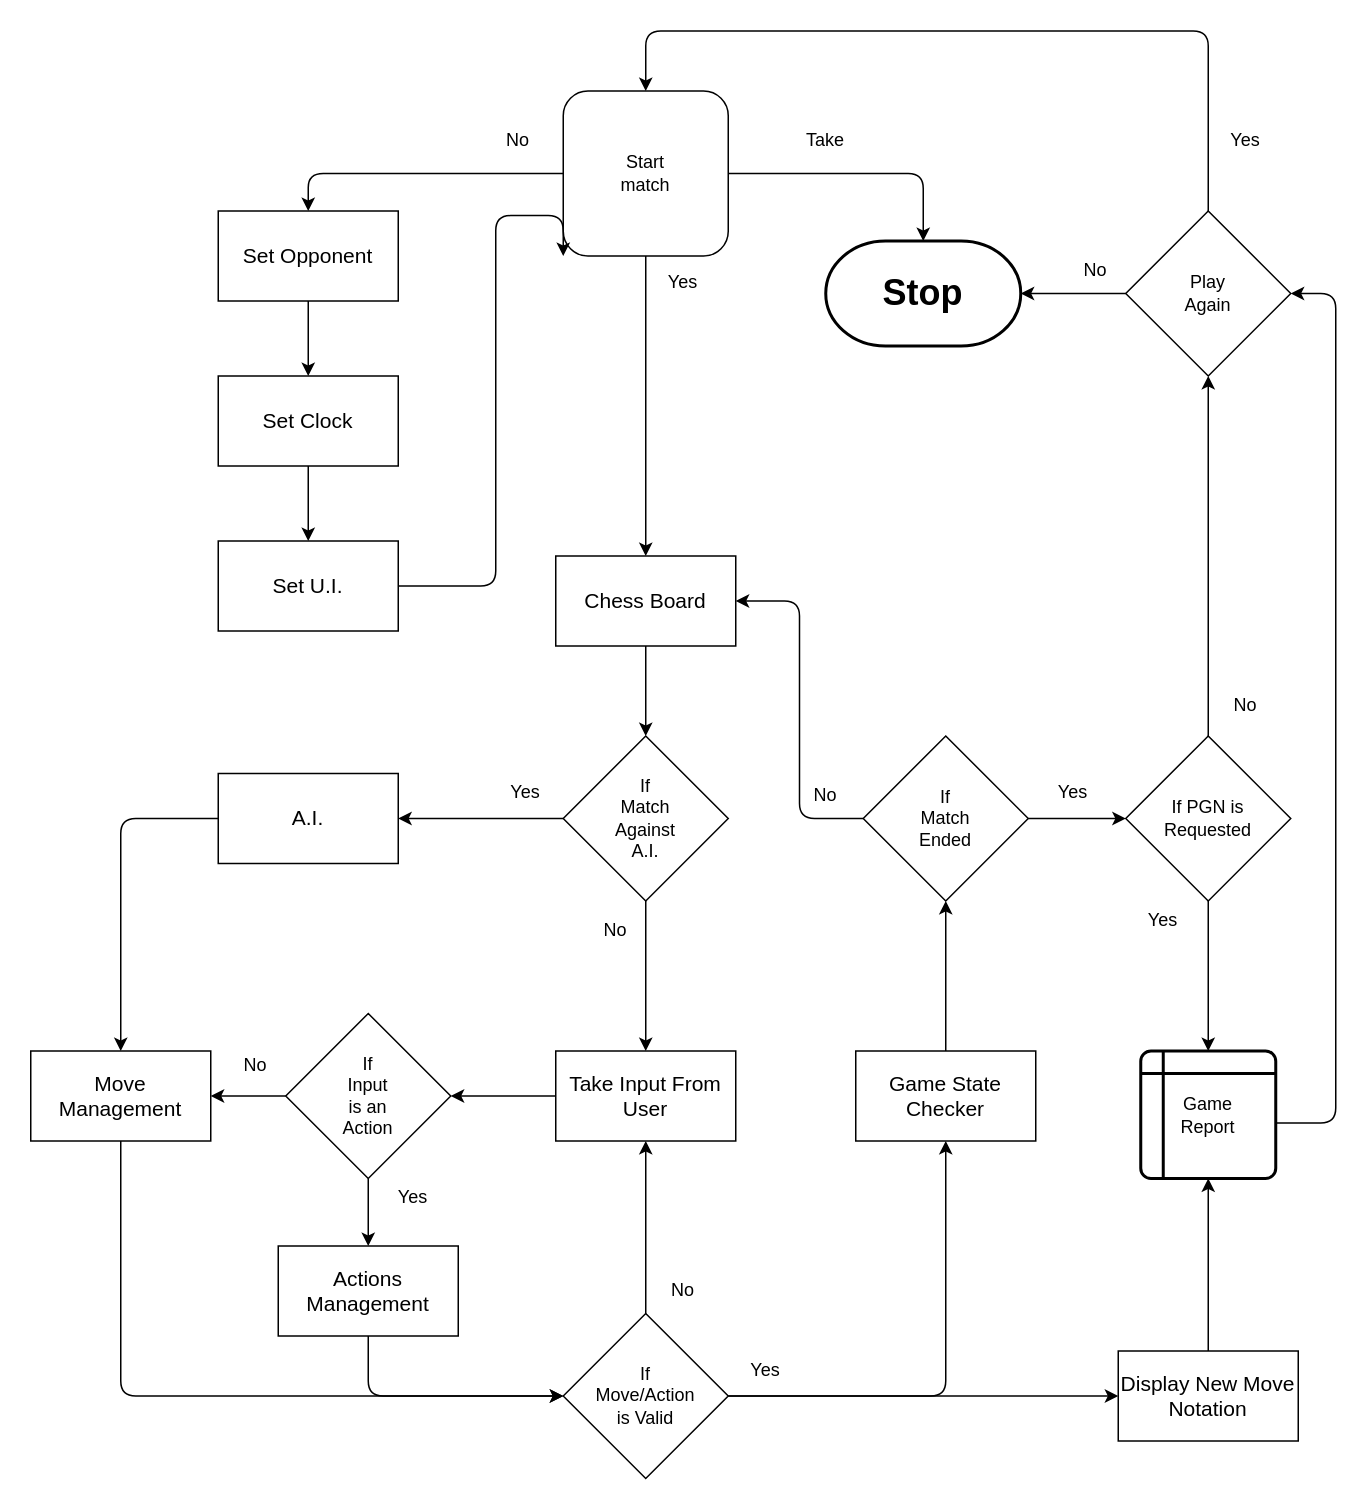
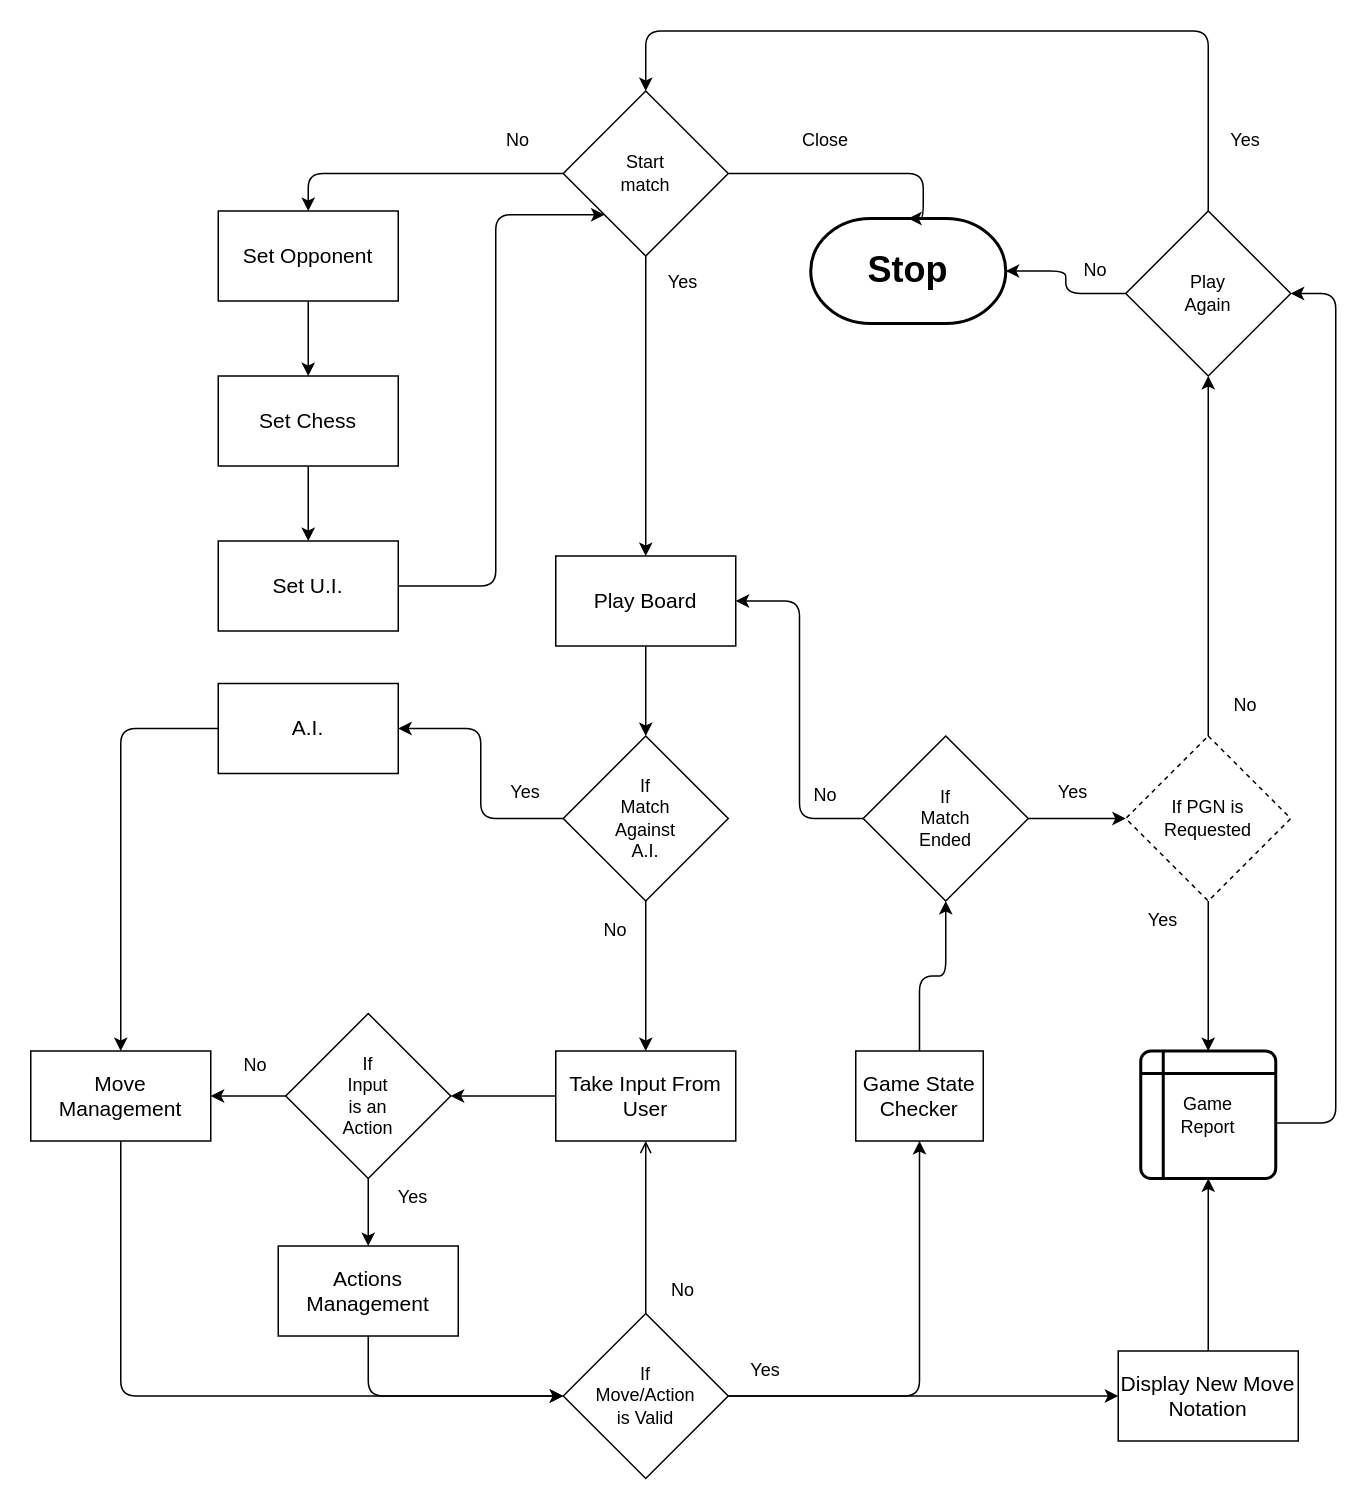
node "Take": label "Take" -> "Close"
node "Start match": shape rounded rectangle -> diamond
node "Stop": moved (923, 293) -> (908, 271)
node "Set Clock": label "Set Clock" -> "Set Chess"
node "Chess Board": label "Chess Board" -> "Play Board"
node "A.I.": moved (308, 818) -> (308, 728)
node "If PGN is Requested": style solid -> dashed
node "Game State Checker": size 180x90 -> 128x90
edge "If Move/Action is Valid" -> "Take Input From User": arrowhead classic -> open
